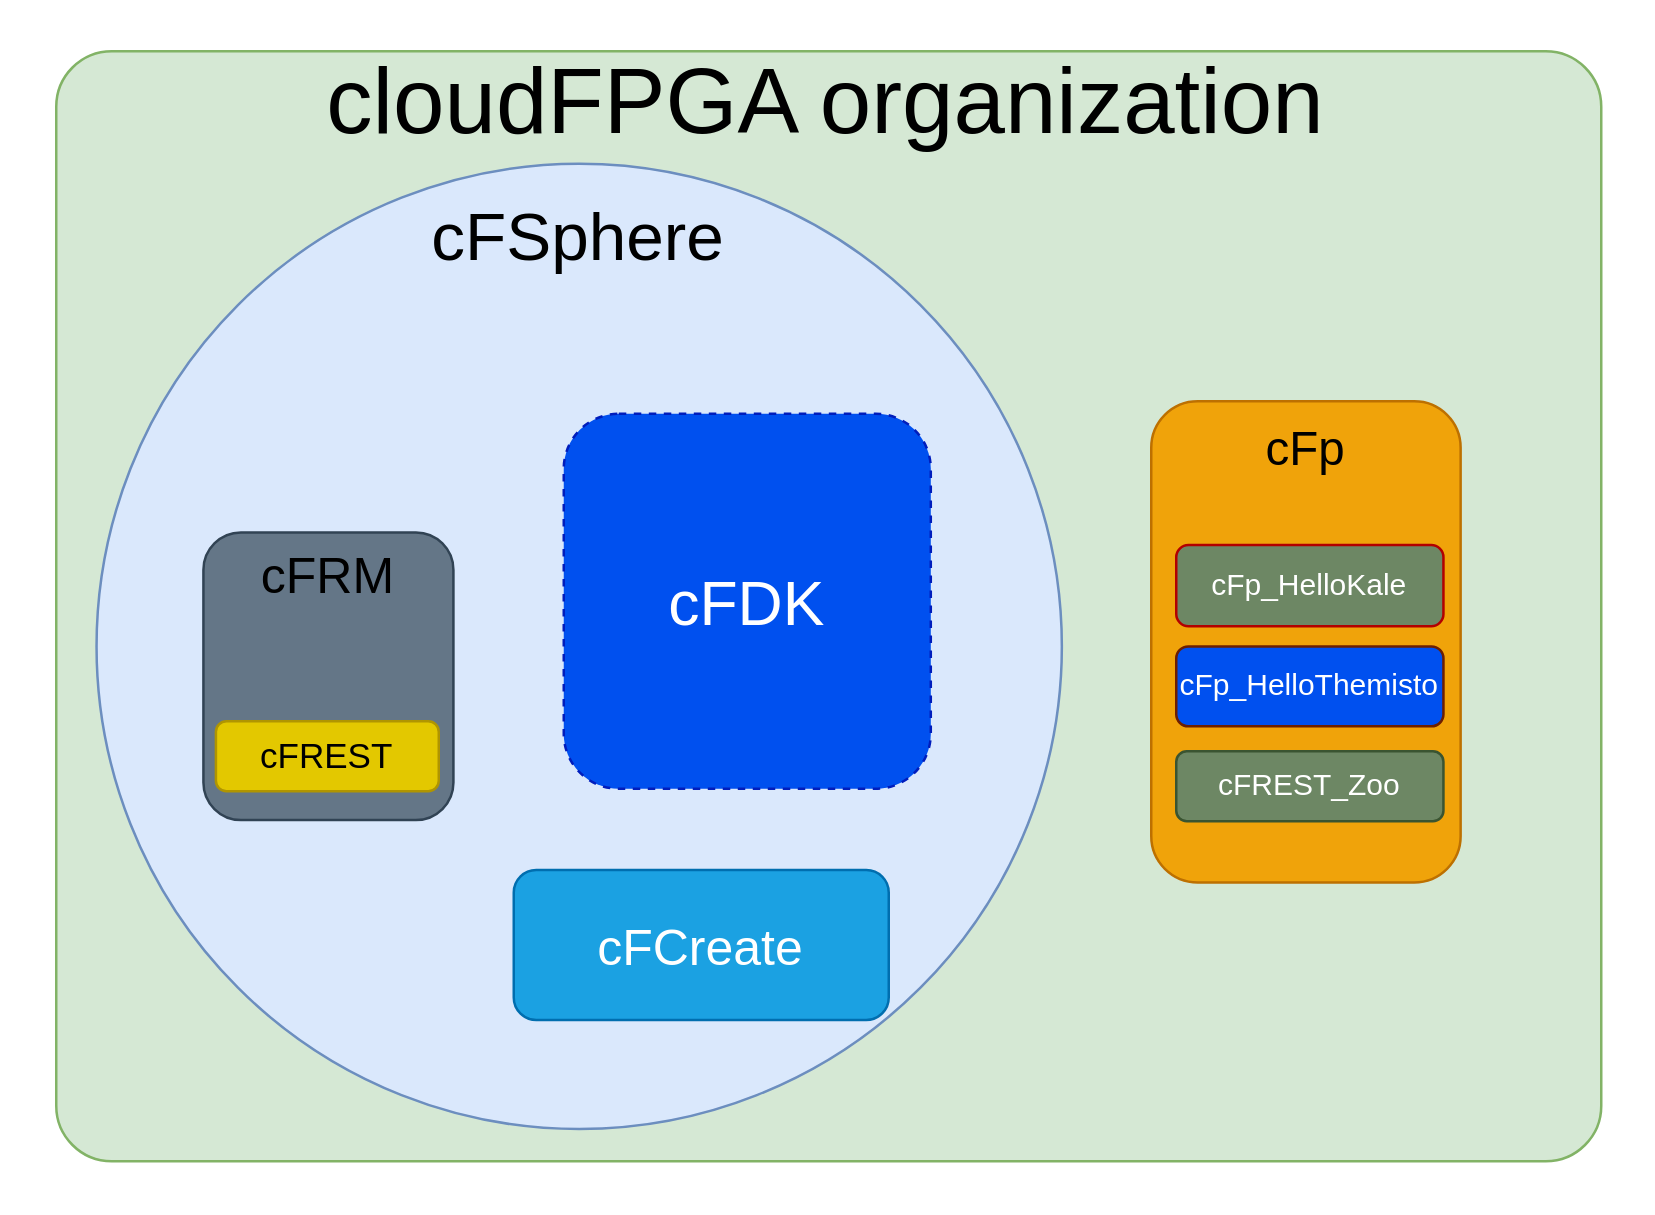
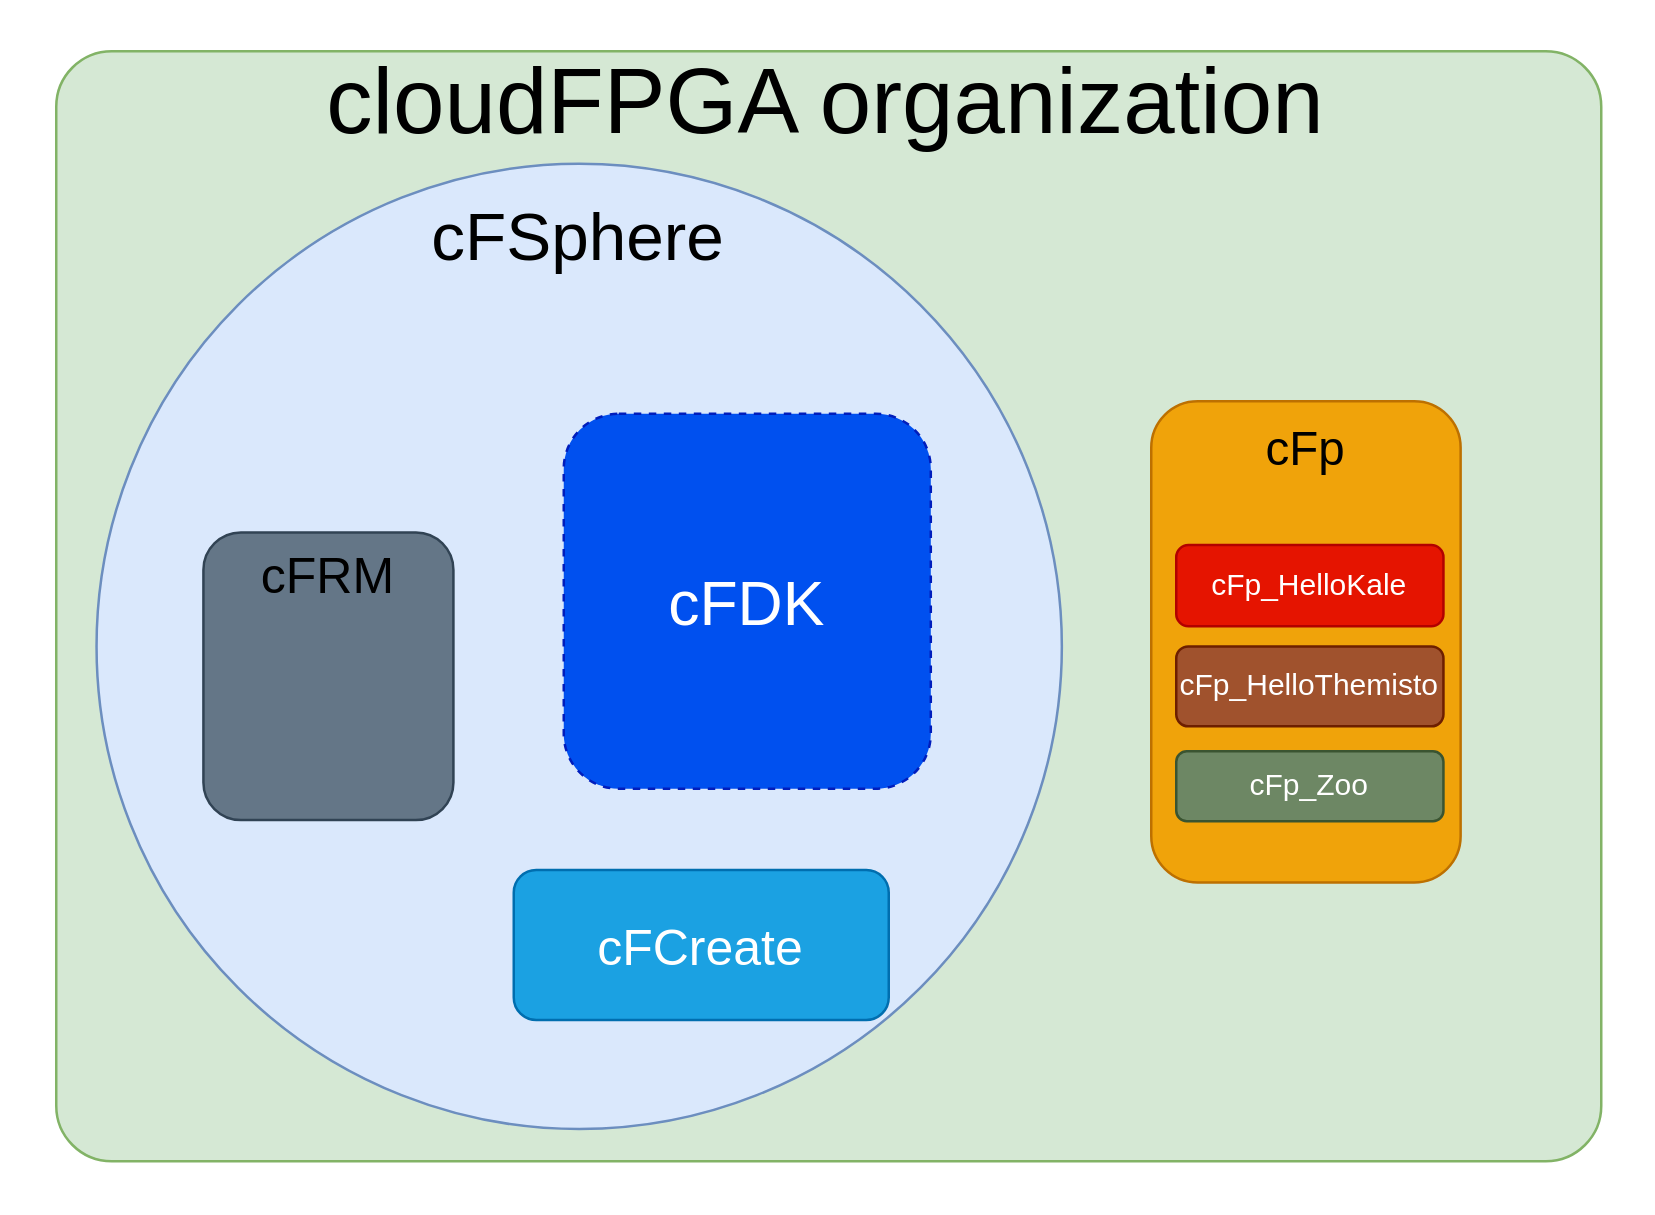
node "cFp_HelloKale": fillcolor #6d8764 -> #e51400
node "cFp_HelloThemisto": fillcolor #0050ef -> #a0522d
node "cFREST": removed
node "cFREST_Zoo": label "cFREST_Zoo" -> "cFp_Zoo"
